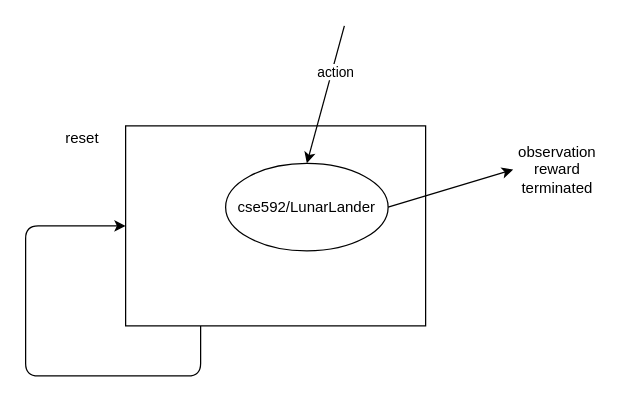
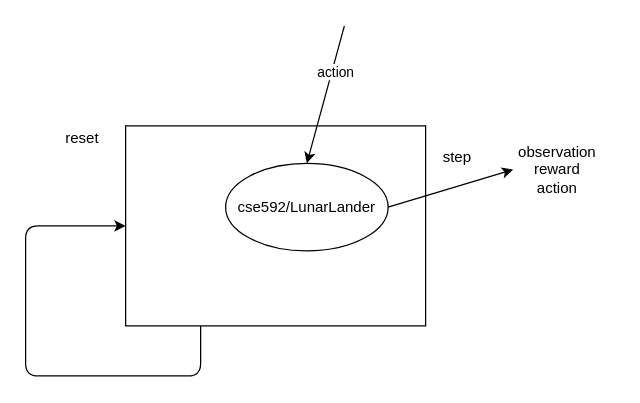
node "step": added
node "observation reward terminated": label "observation reward terminated" -> "observation reward action"
